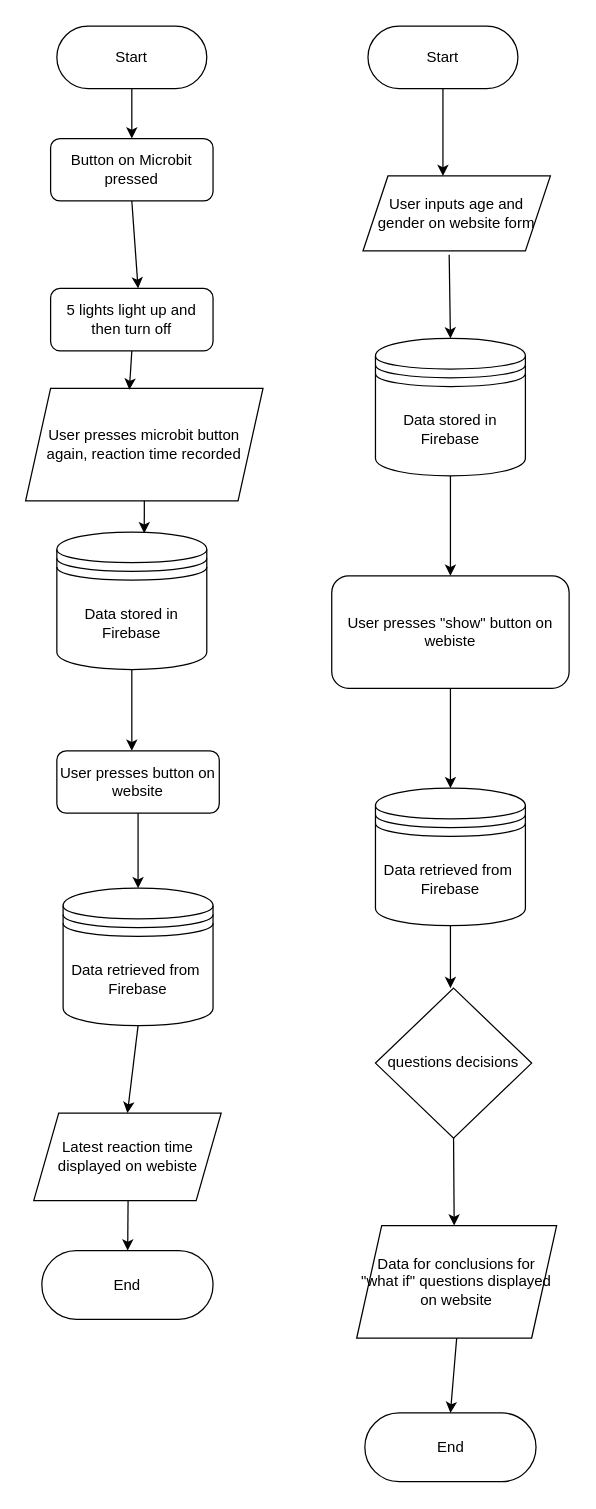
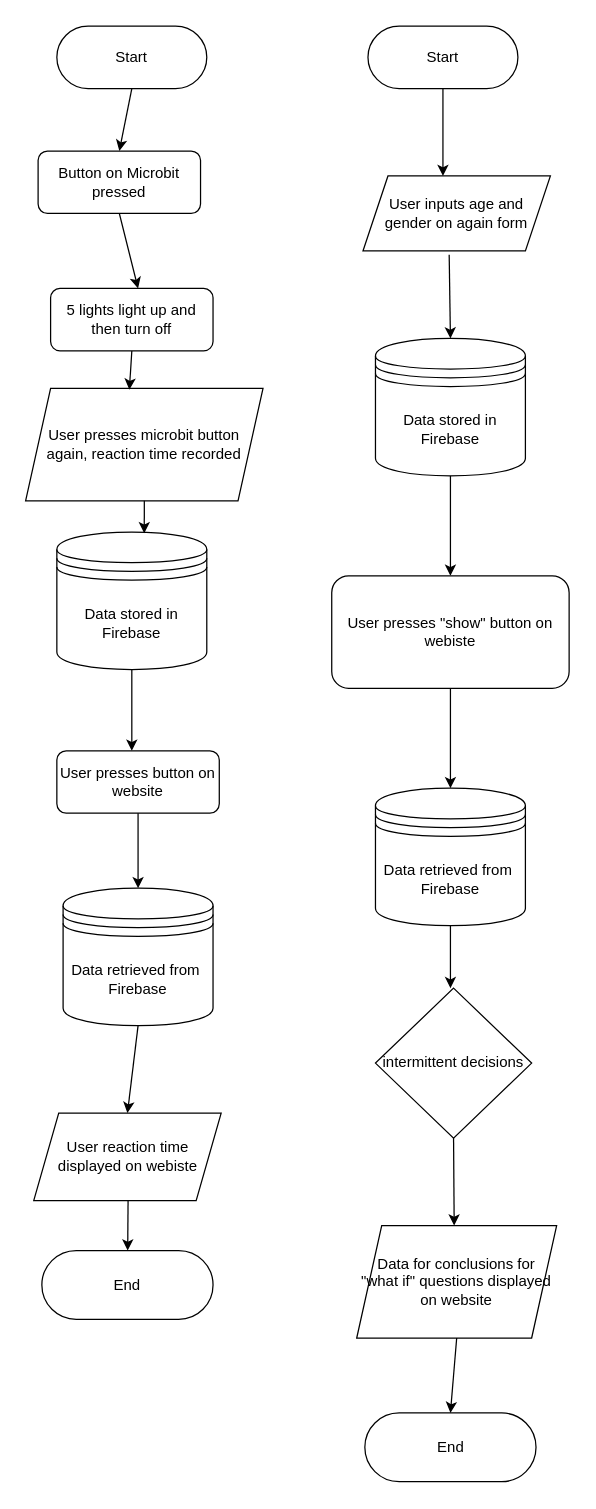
node "Button on Microbit pressed": moved (132, 169) -> (119, 182)
node "User inputs age and gender on website form": label "User inputs age and gender on website form" -> "User inputs age and gender on again form"
node "questions decisions": label "questions decisions" -> "intermittent decisions"
node "Latest reaction time displayed on webiste": label "Latest reaction time displayed on webiste" -> "User reaction time displayed on webiste"
